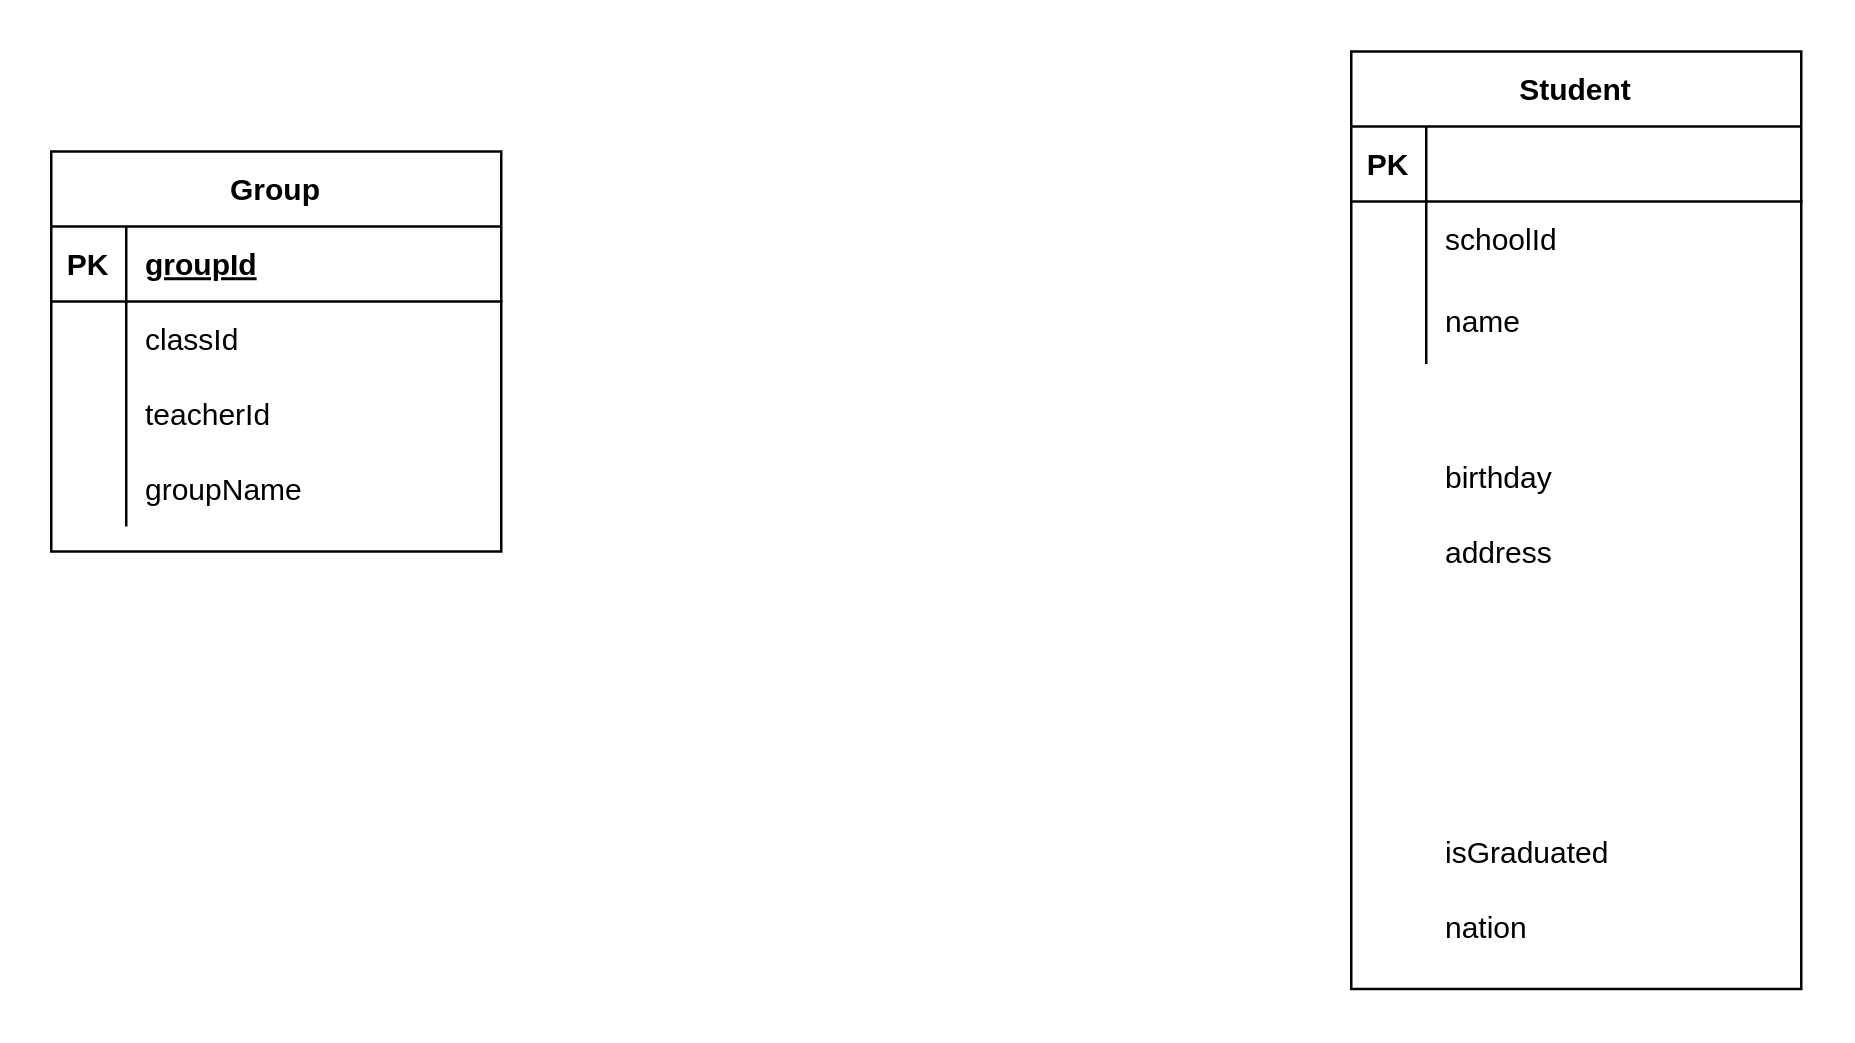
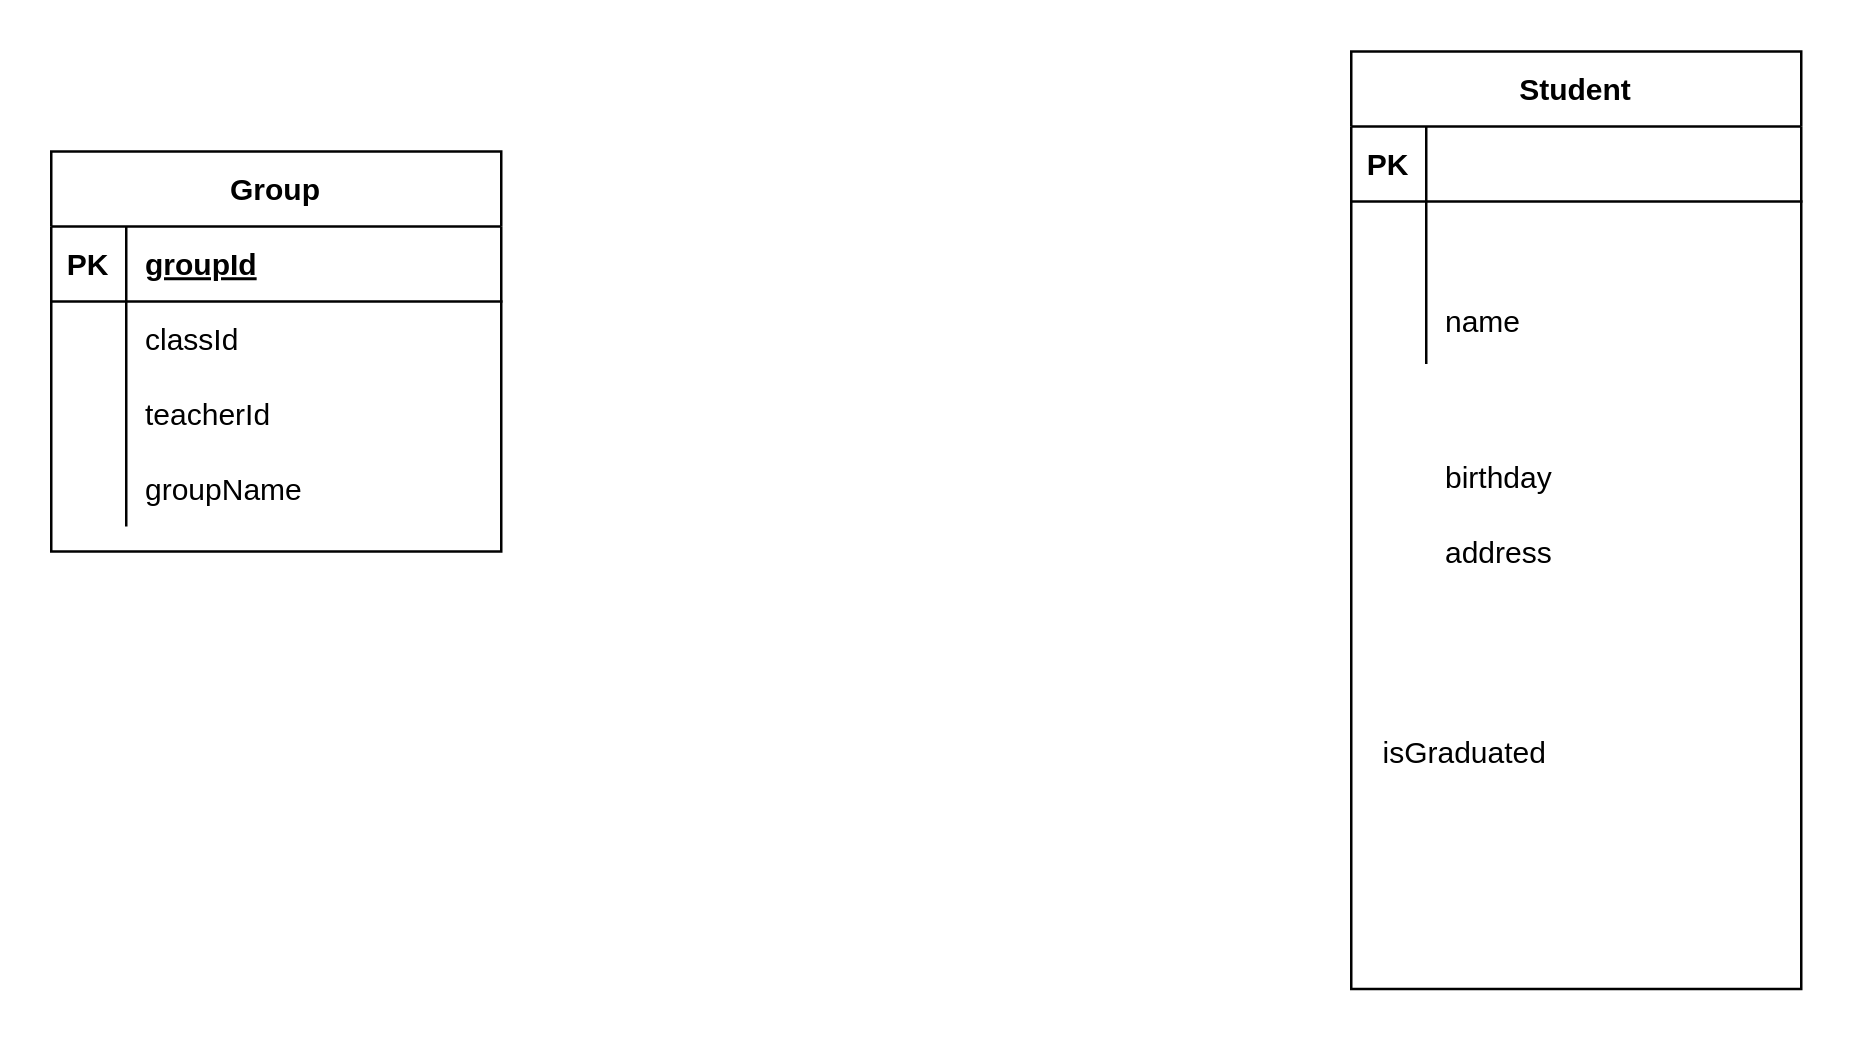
node "schoolId": removed
node "isGraduated": moved (1614, 851) -> (1551, 751)
node "nation": removed
